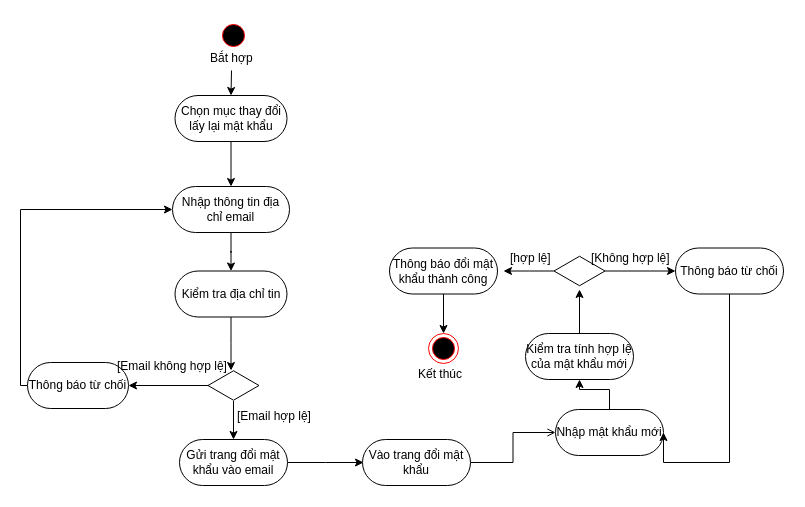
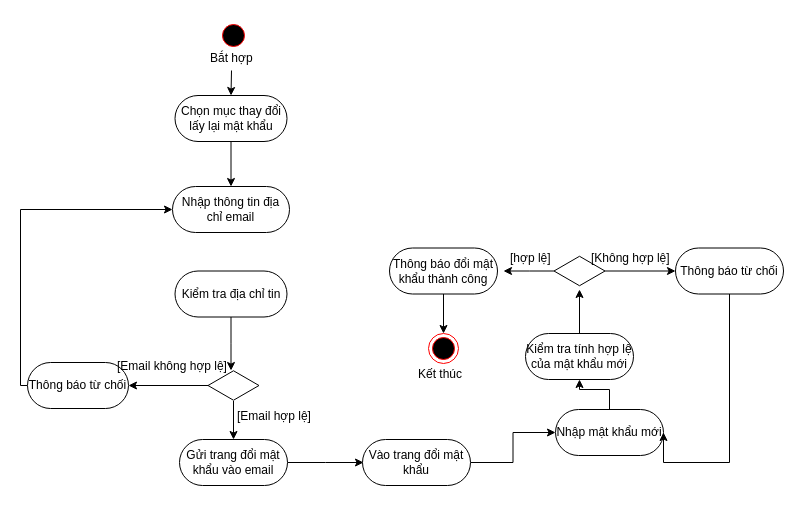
edge "Nhập thông tin địa chỉ email" -> "Kiểm tra địa chỉ tin": removed
edge "Vào trang đổi mật khẩu" -> "Nhập mật khẩu mới": arrowhead open -> classic
